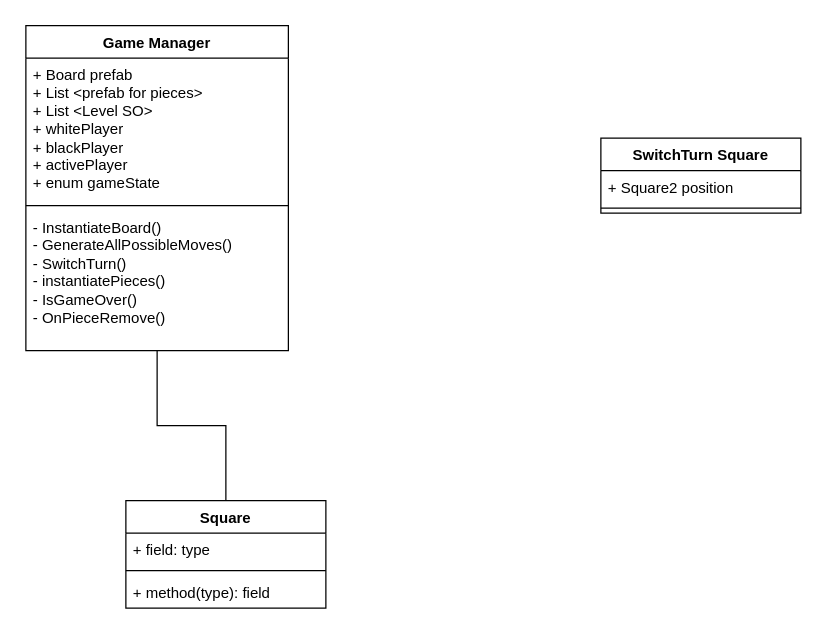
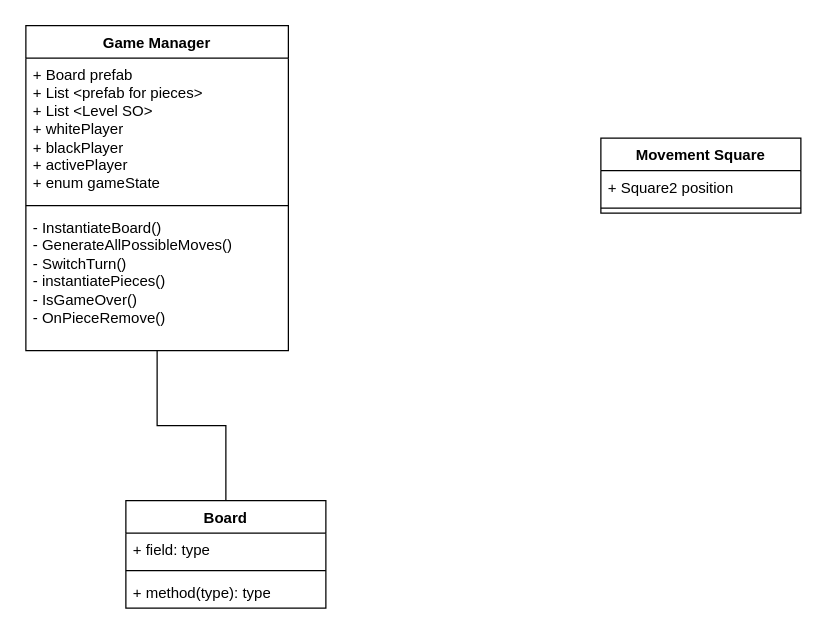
node "SwitchTurn Square": label "SwitchTurn Square" -> "Movement Square"
node "Square": label "Square" -> "Board"
node "+ method(type): field": label "+ method(type): field" -> "+ method(type): type"
